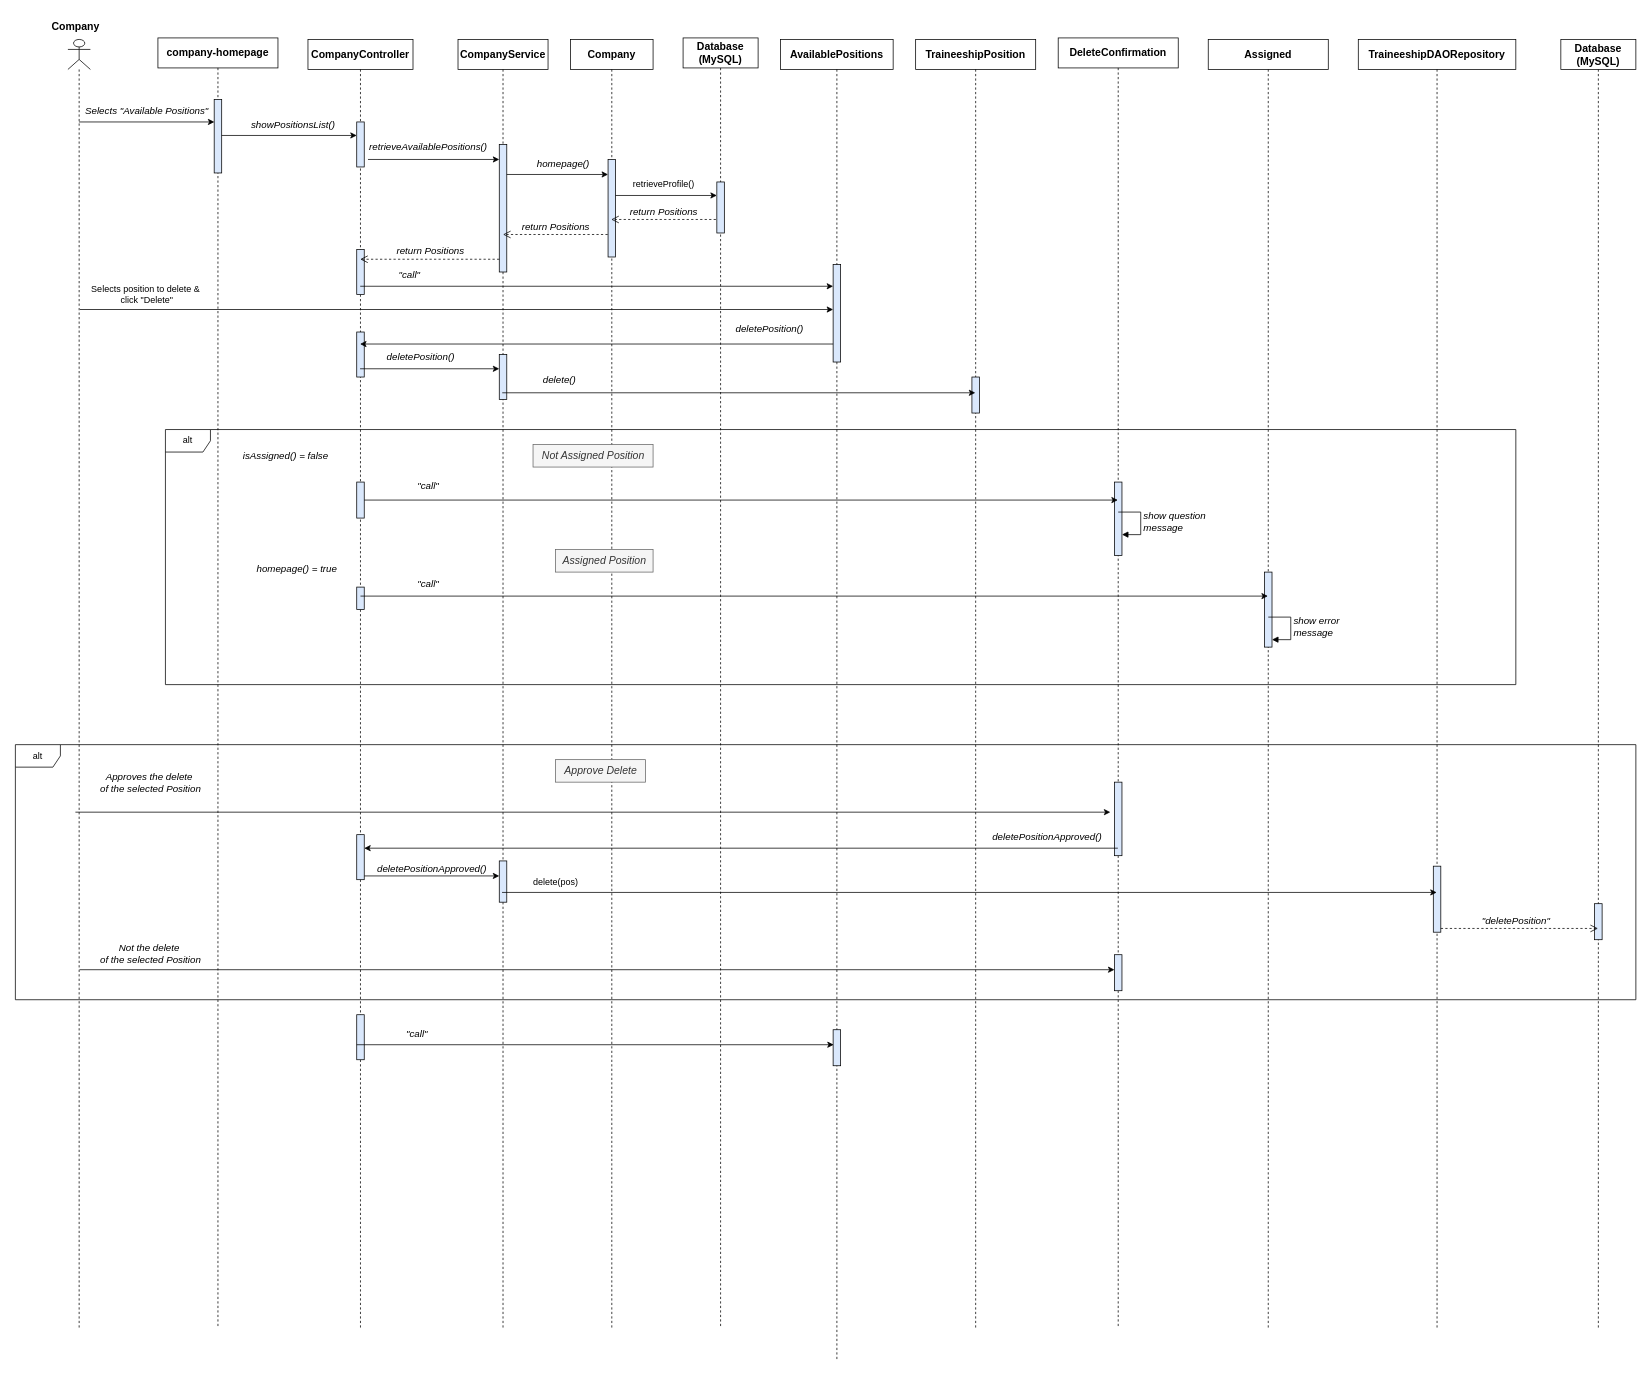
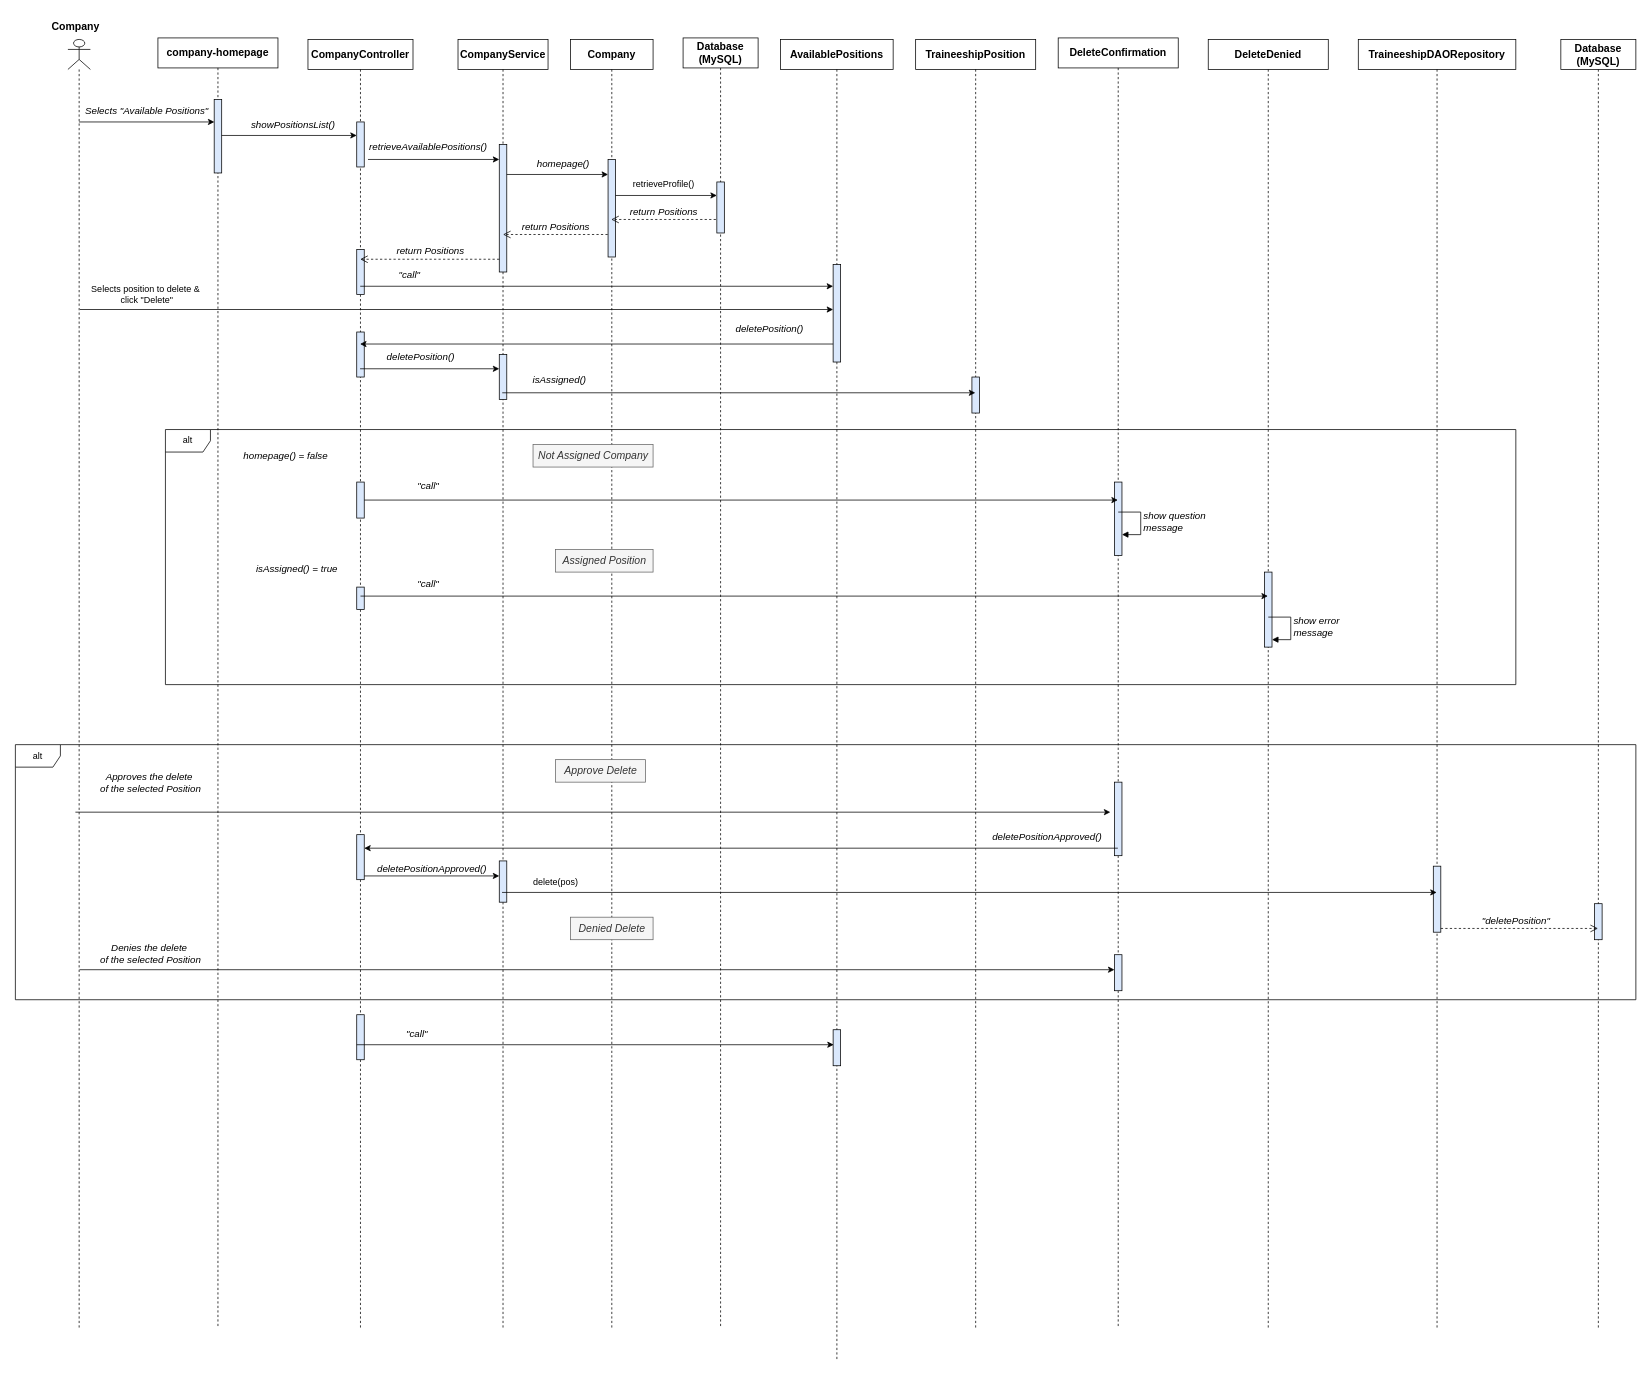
node "Assigned": label "Assigned" -> "DeleteDenied"
node "delete()": label "delete()" -> "isAssigned()"
node "isAssigned() = false": label "isAssigned() = false" -> "homepage() = false"
node "Not Assigned Position": label "Not Assigned Position" -> "Not Assigned Company"
node "homepage() = true": label "homepage() = true" -> "isAssigned() = true"
node "Denied Delete": added
node "Not the delete of the selected Position": label "Not the delete of the selected Position" -> "Denies the delete of the selected Position"
